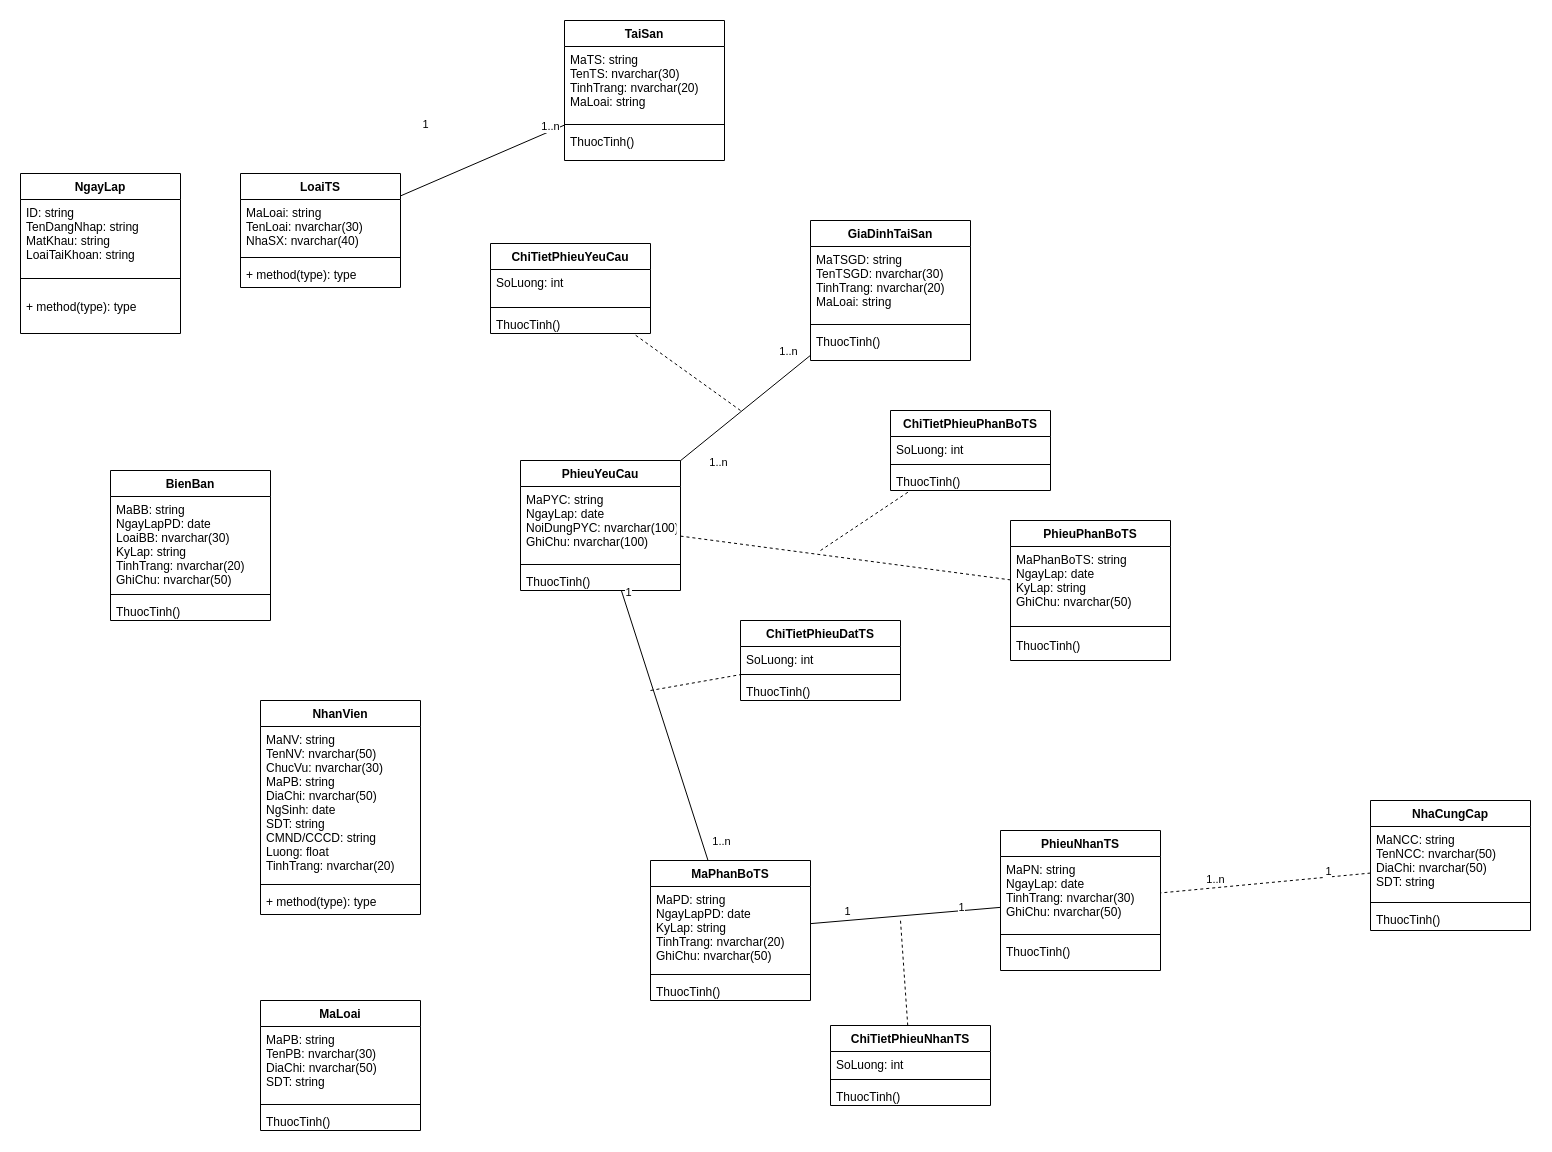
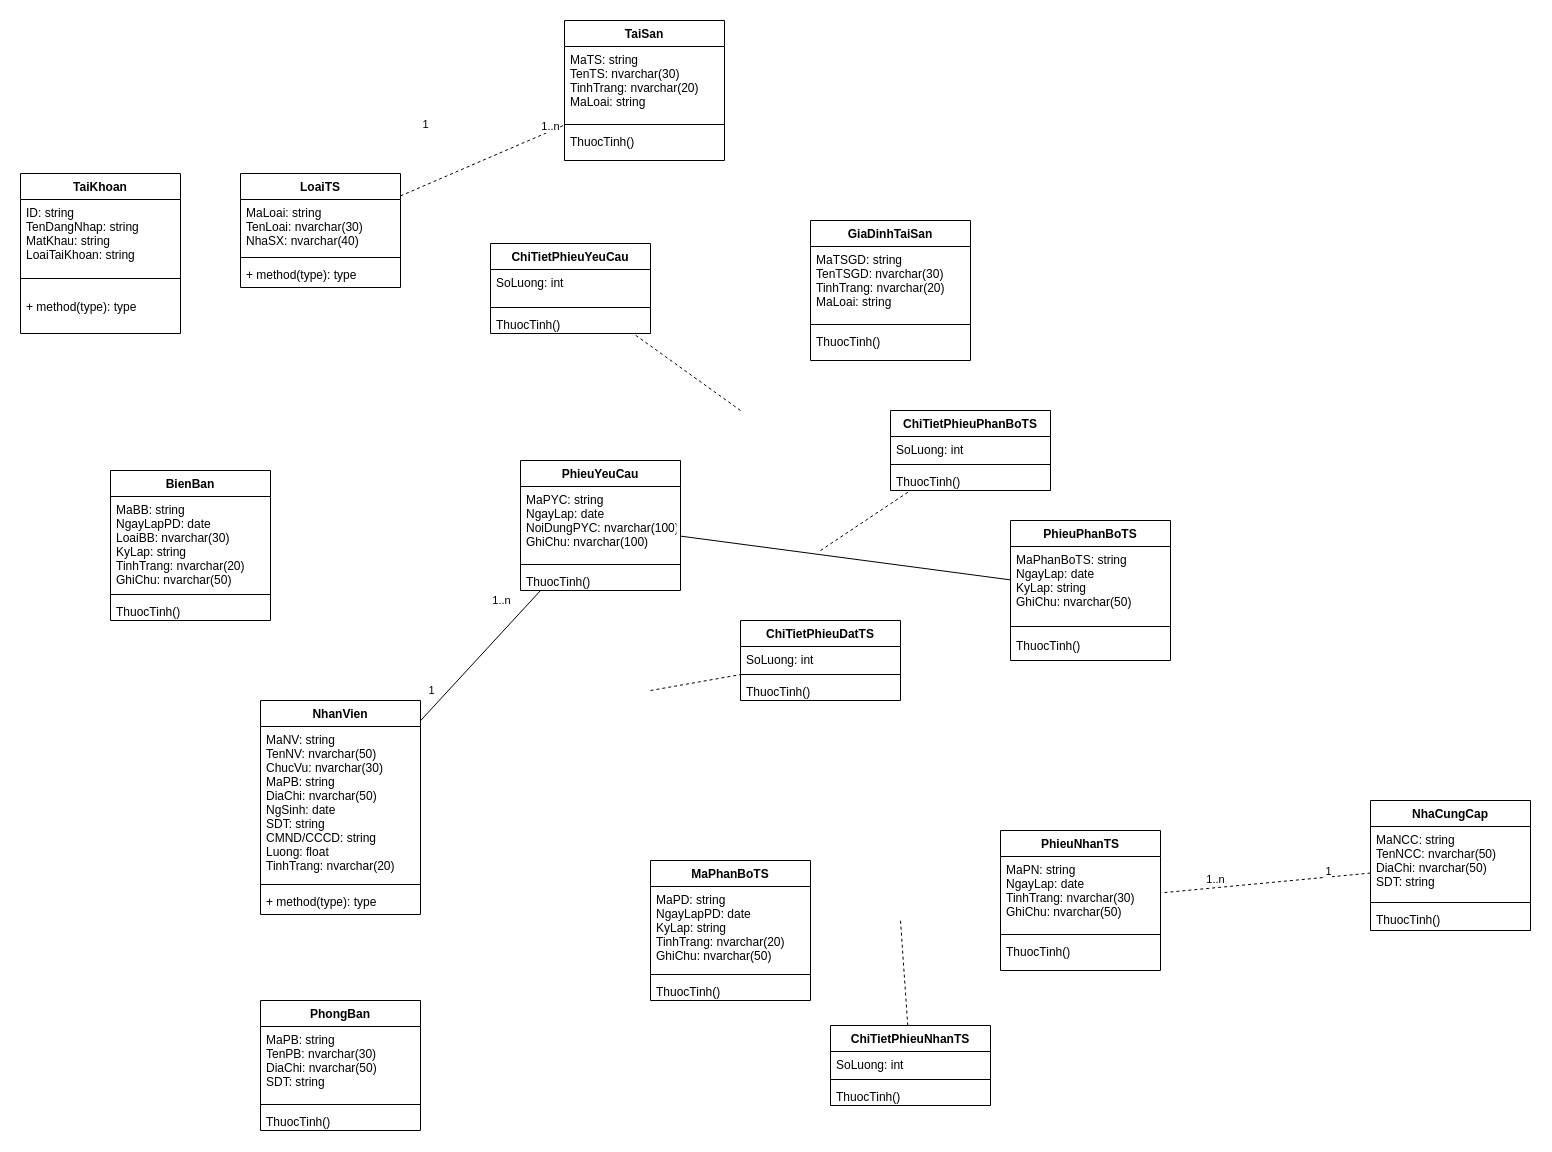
edge "TaiSan" -- "LoaiTS": style solid -> dashed
node "NgayLap": label "NgayLap" -> "TaiKhoan"
edge "GiaDinhTaiSan" -- "PhieuYeuCau": removed, labels "1..n", "1..n"
edge "PhieuYeuCau" -- "PhieuPhanBoTS": style dashed -> solid
edge "PhieuYeuCau" -- "NhanVien": added, labels "1", "1..n"
edge "PhieuYeuCau" -- "MaPhanBoTS": removed, labels "1", "1..n"
edge "PhieuNhanTS" -- "MaPhanBoTS": removed, labels "1", "1"
node "MaLoai": label "MaLoai" -> "PhongBan"
